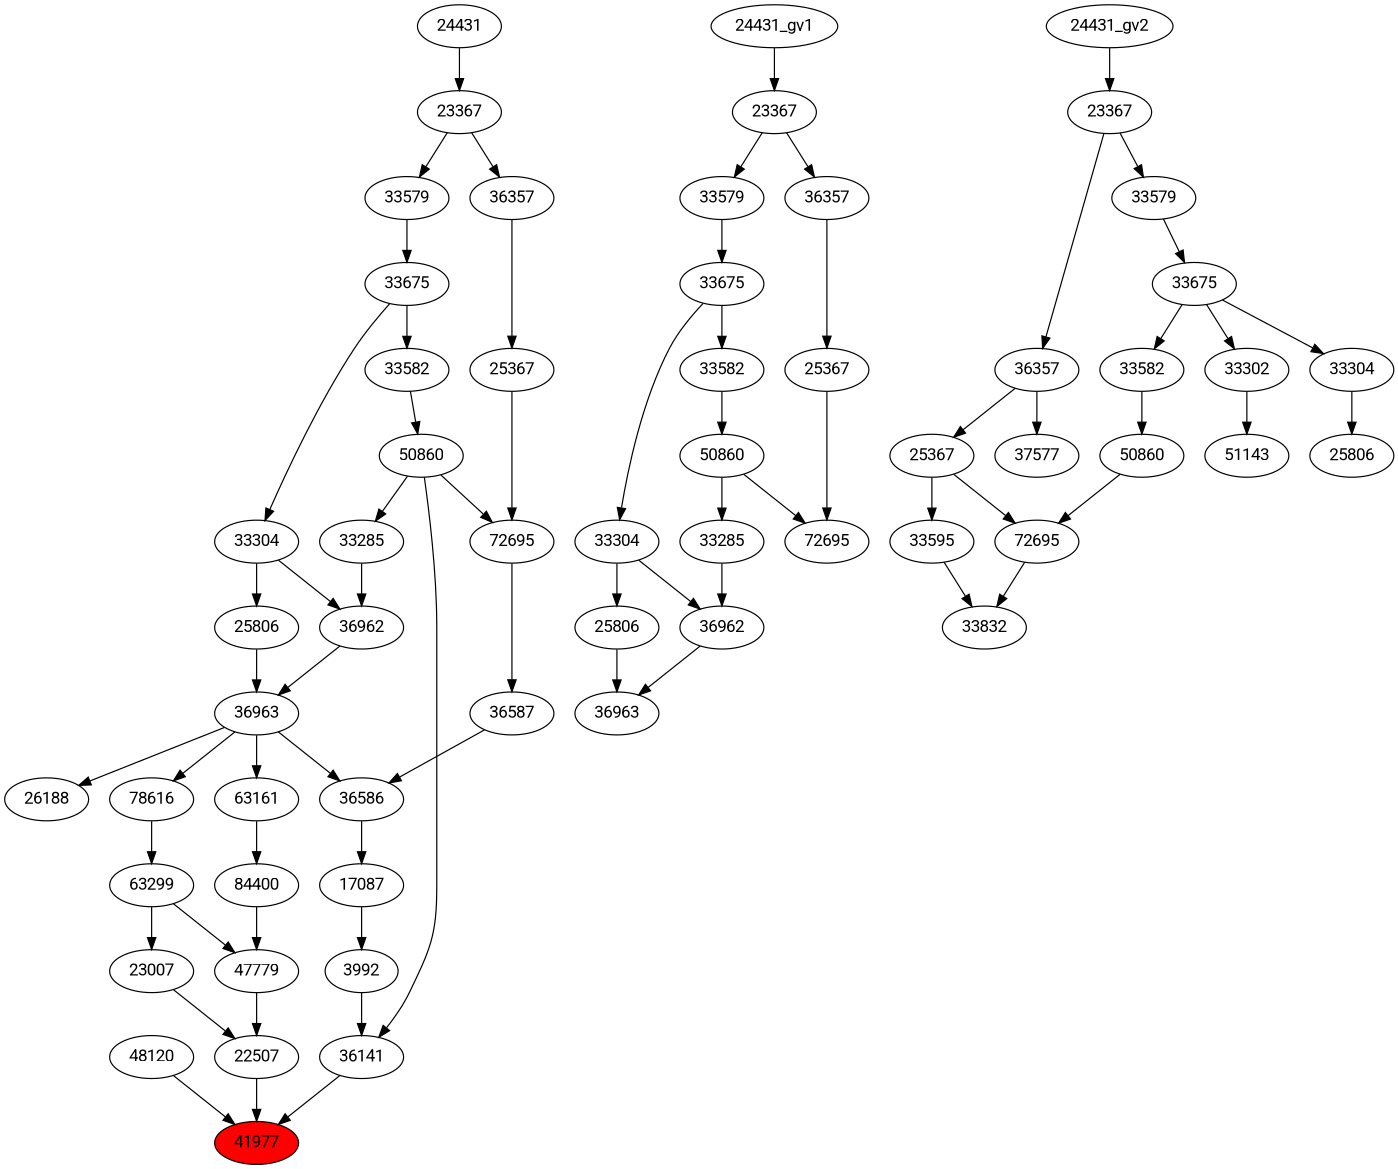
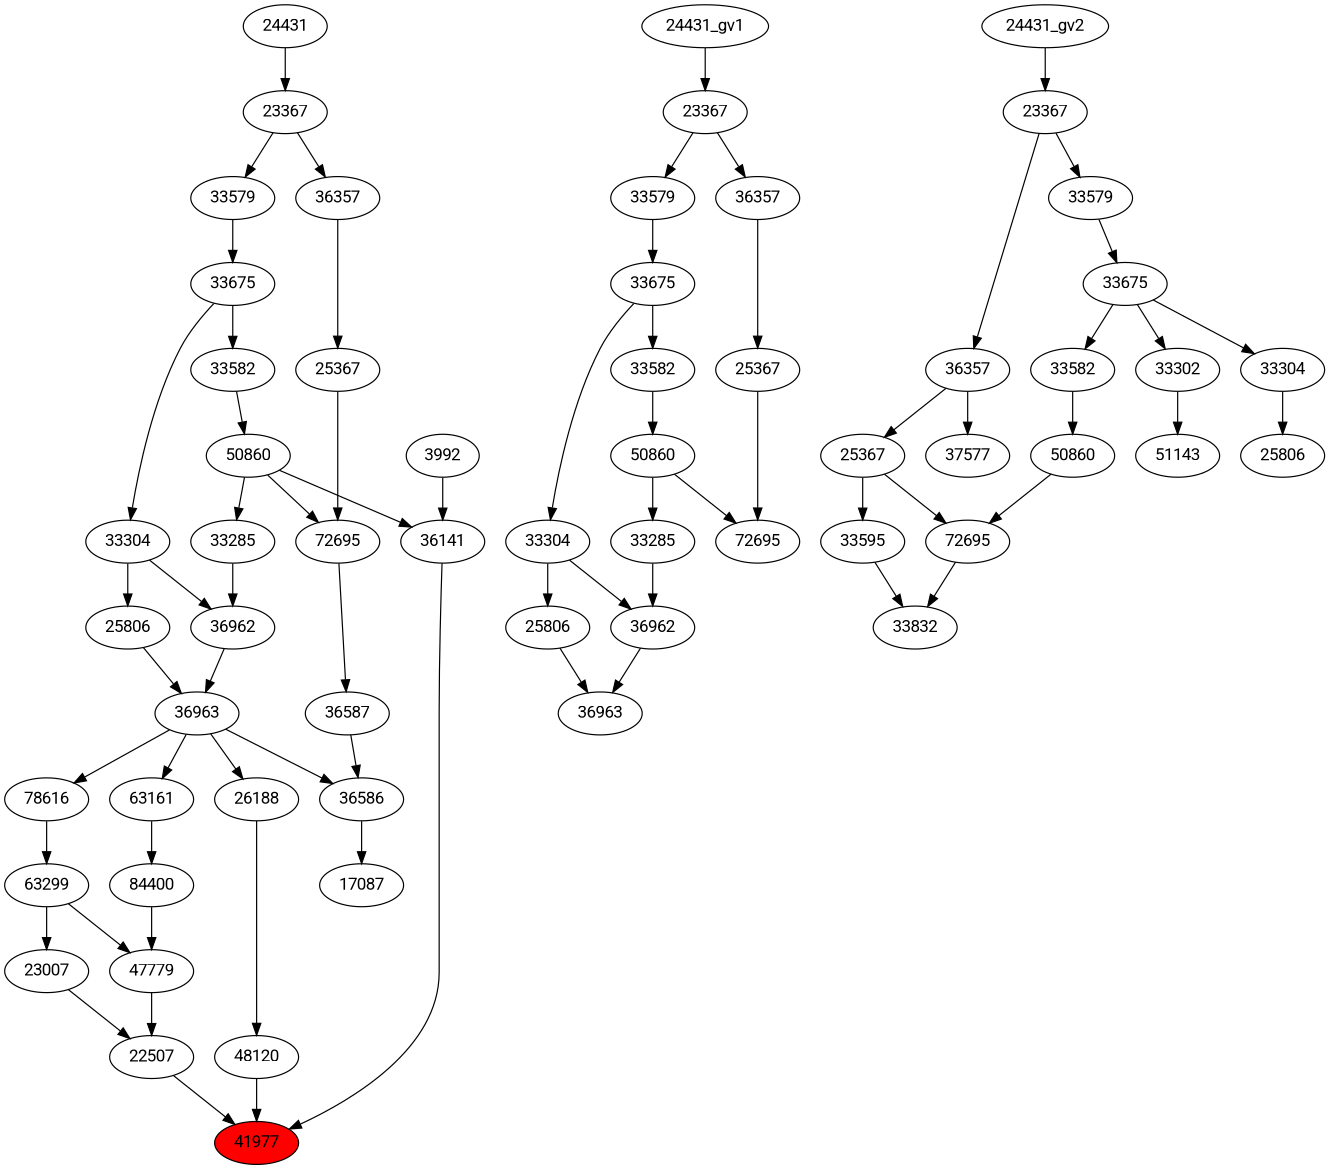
edge "26188" -> "48120": added
edge "17087" -> "3992": removed
